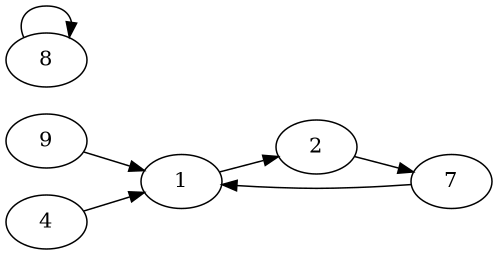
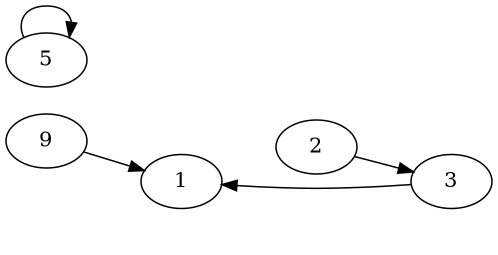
node "8": label "8" -> "5"
edge "1" -> "2": removed
node "7": label "7" -> "3"
node "4": removed
